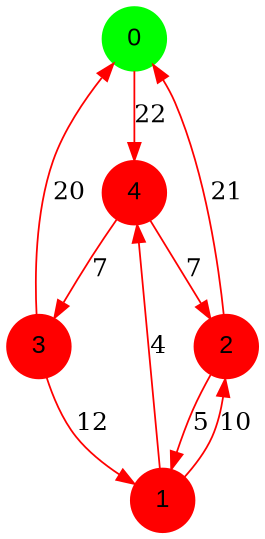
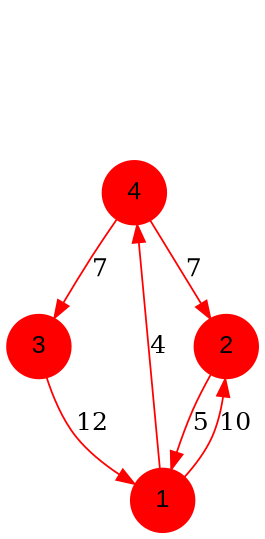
node "0": removed
